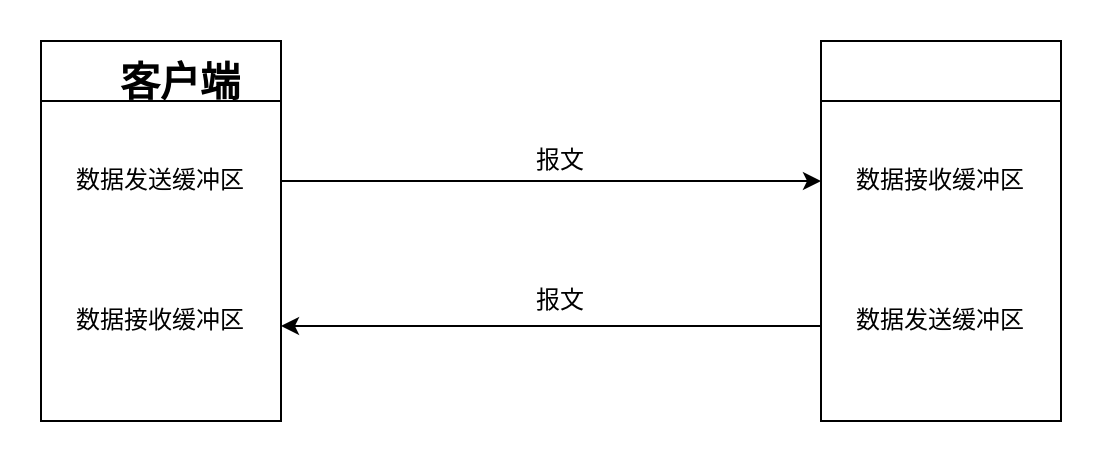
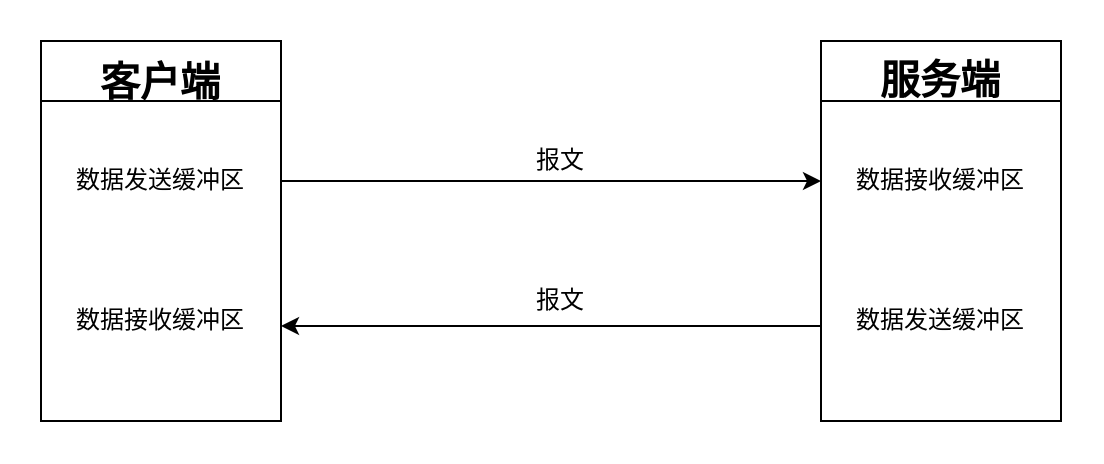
node "服务端": added
node "客户端": moved (181, 81) -> (161, 81)
